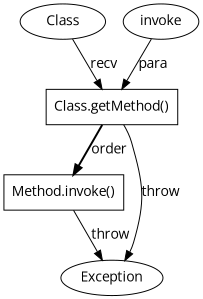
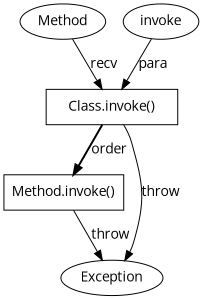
node "Class": label "Class" -> "Method"
node "Class.getMethod()": label "Class.getMethod()" -> "Class.invoke()"
